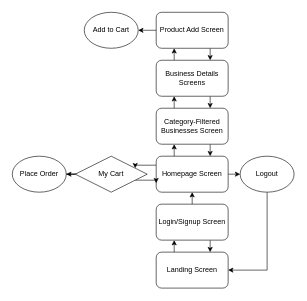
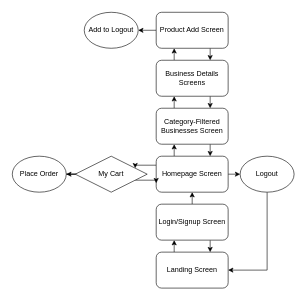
node "Add to Cart": label "Add to Cart" -> "Add to Logout"
